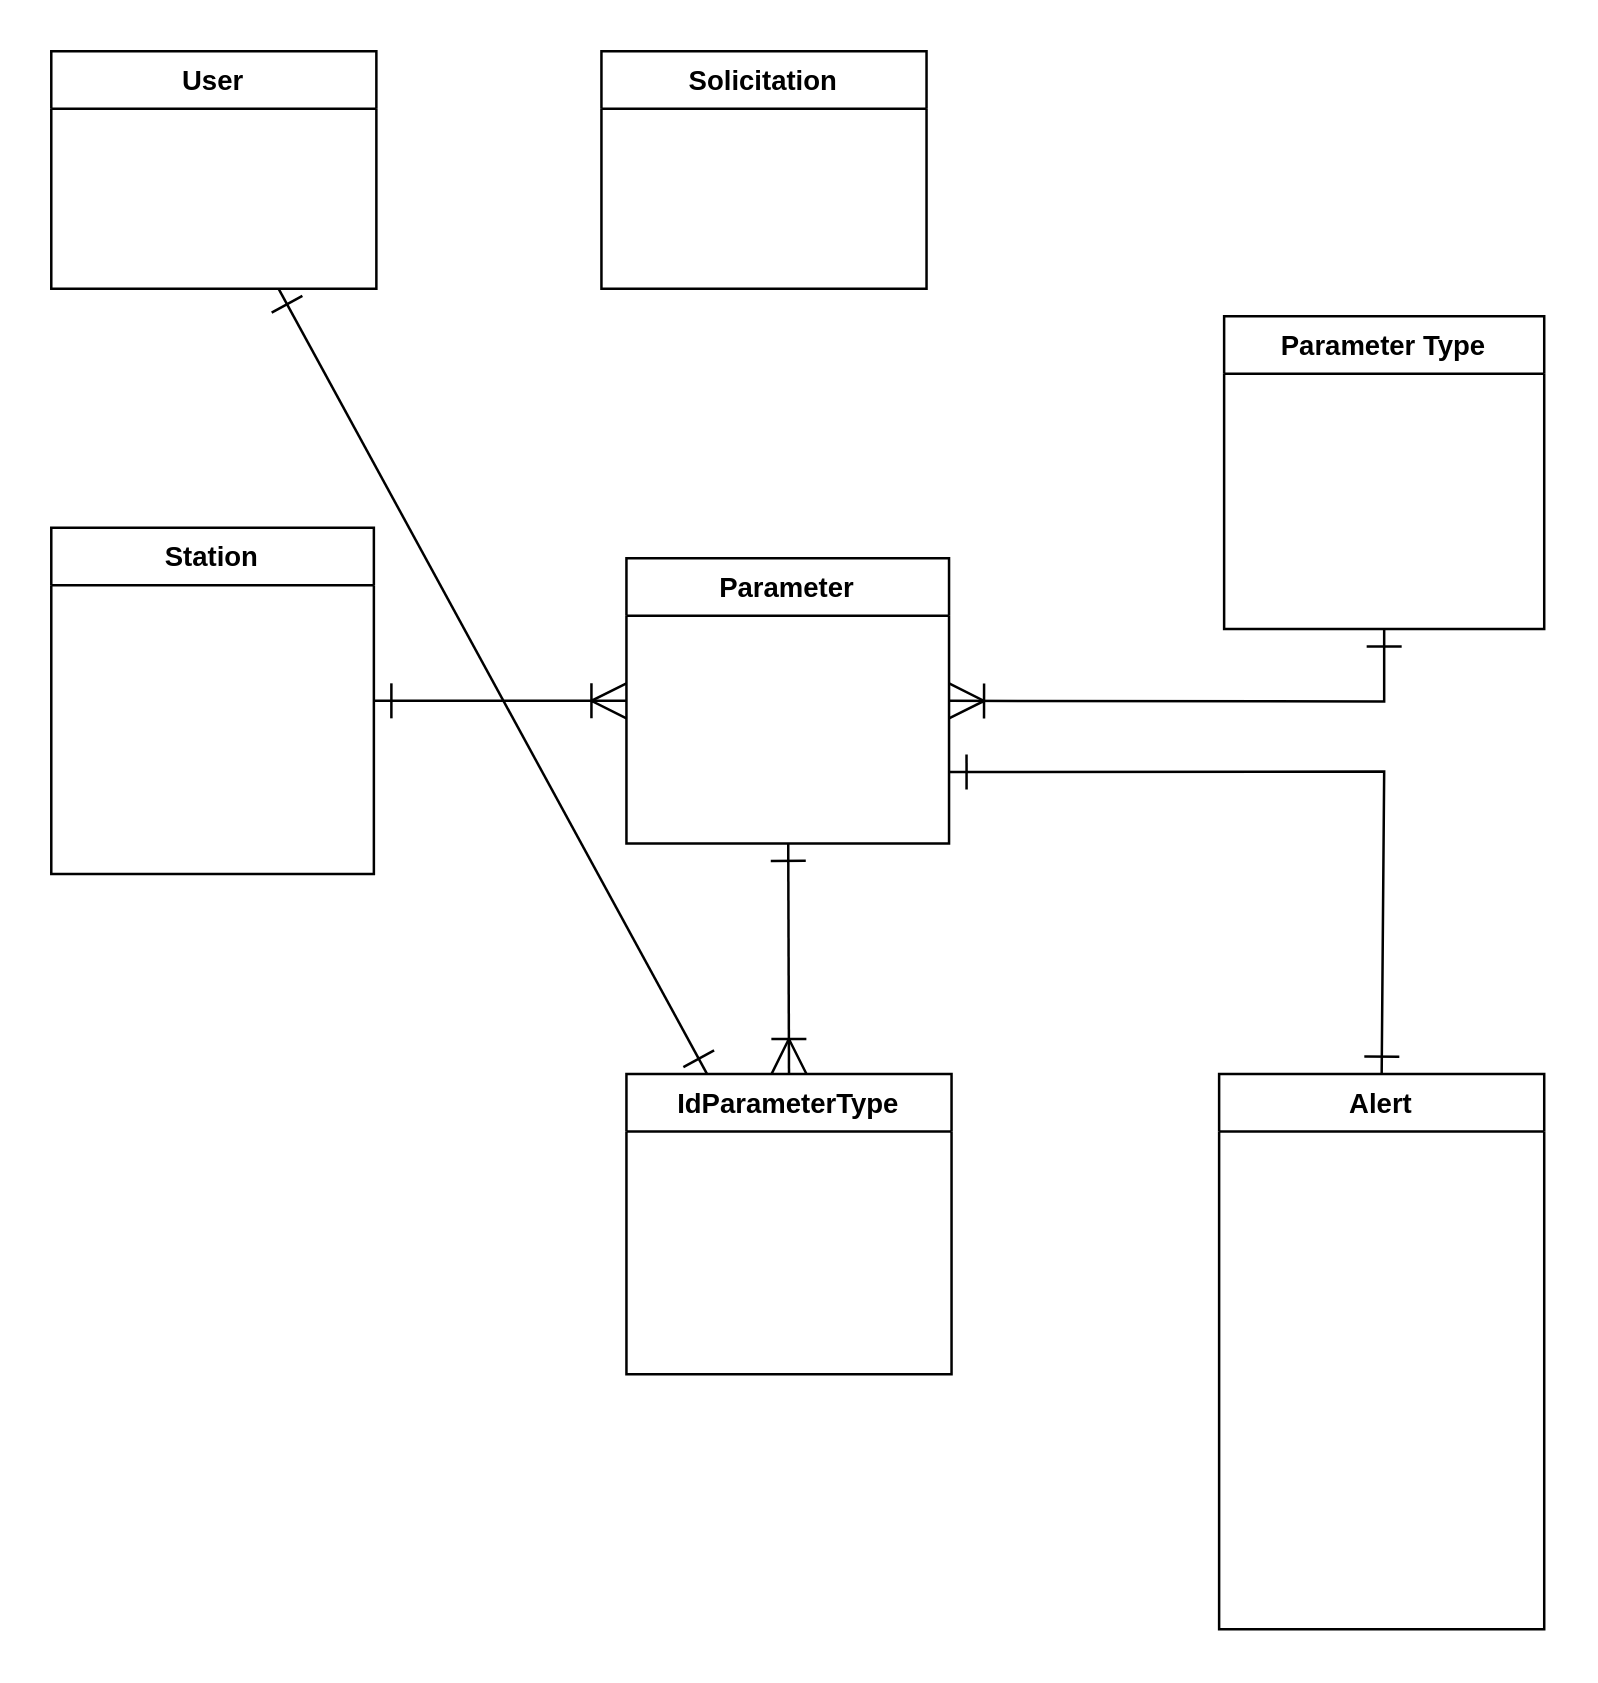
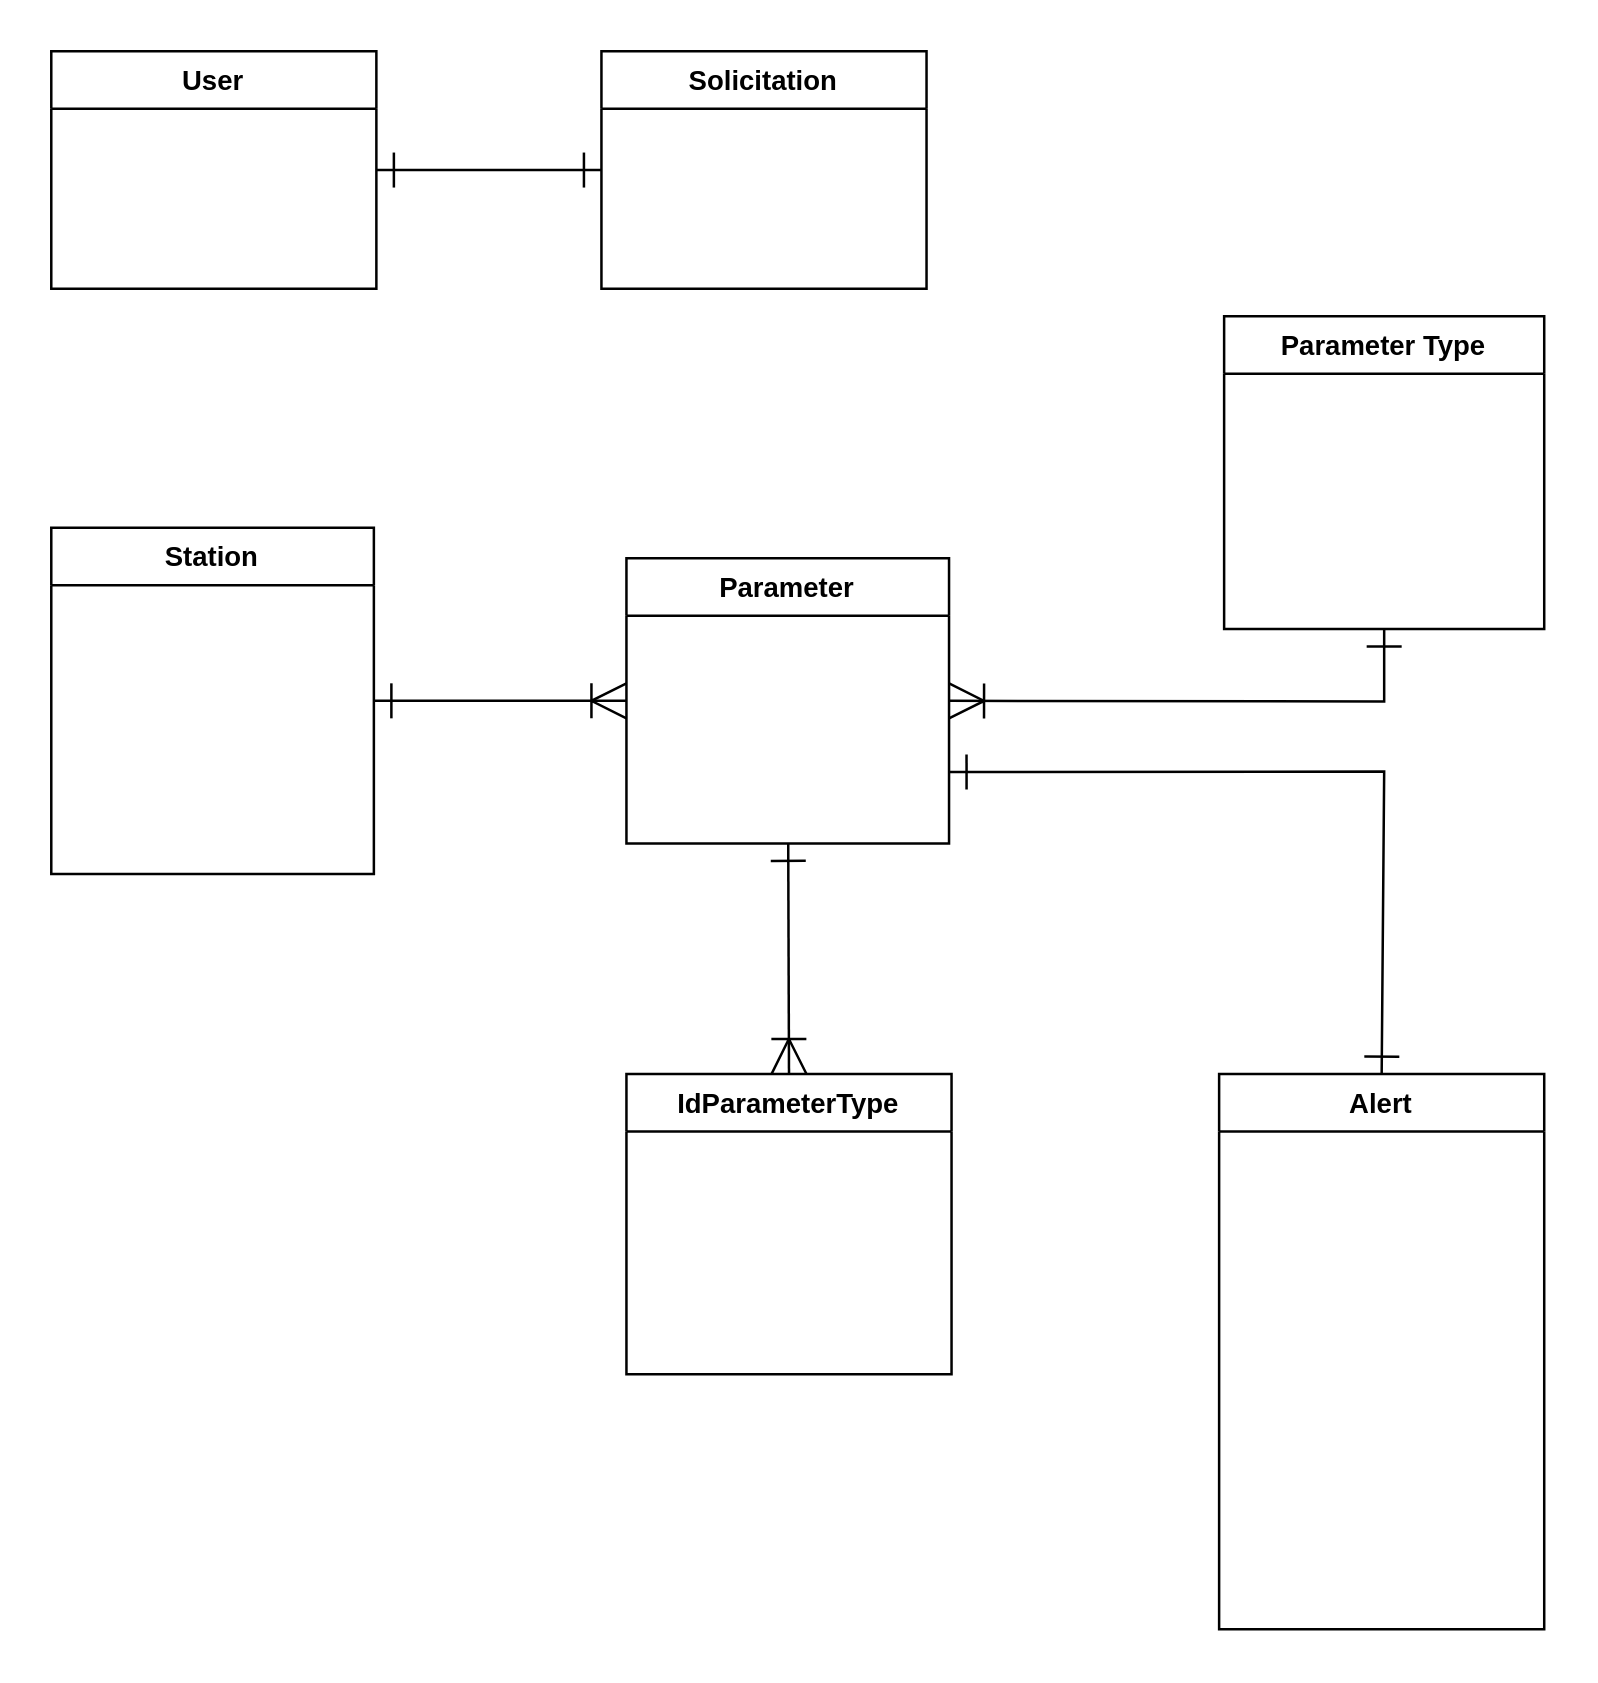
edge "User" -- "IdParameterType": now "User" -- "Solicitation"
